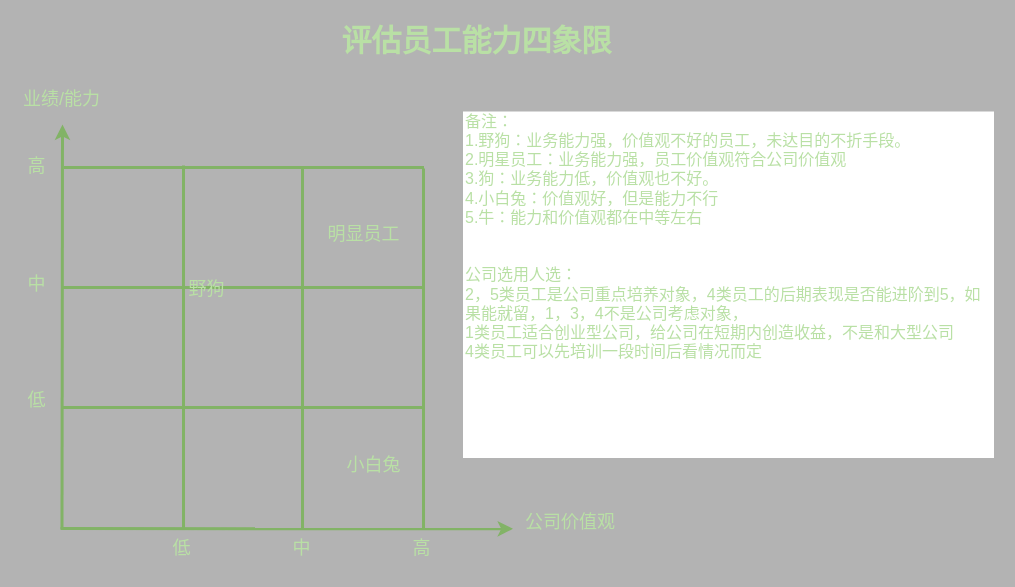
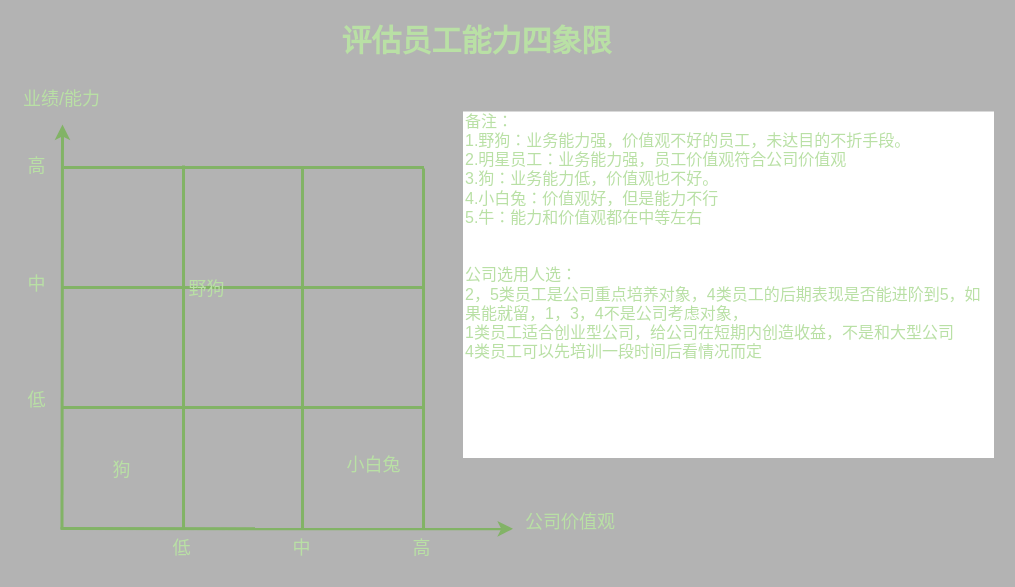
node "明显员工": removed
node "狗": added
